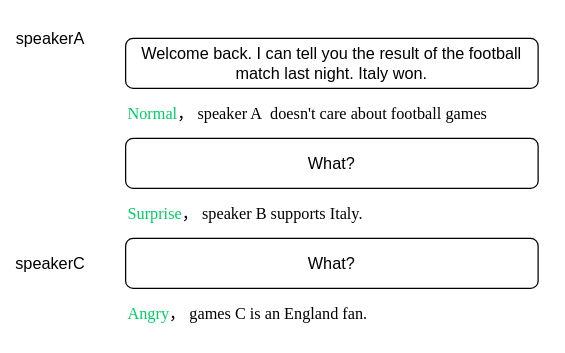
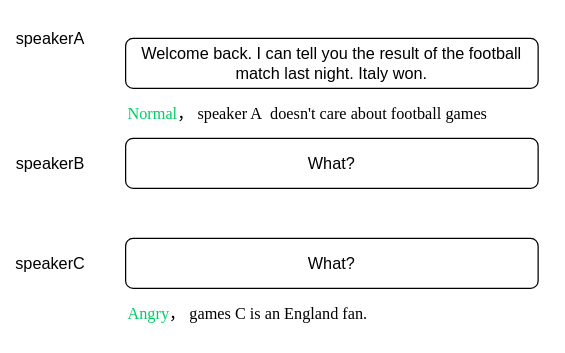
node "speakerB": added
node "Surprise， speaker B supports Italy.": removed
